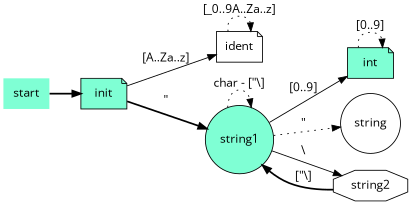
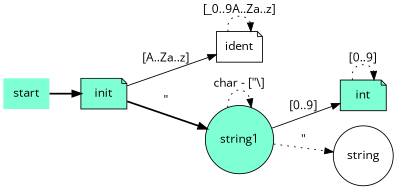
node "string2": removed
